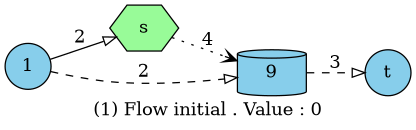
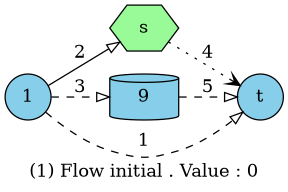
edge "s" -> "9": now "s" -> "t"
edge "9" -> "t": label "3" -> "5"
edge "1" -> "9": label "2" -> "3"
edge "1" -> "t": added, label "1"
